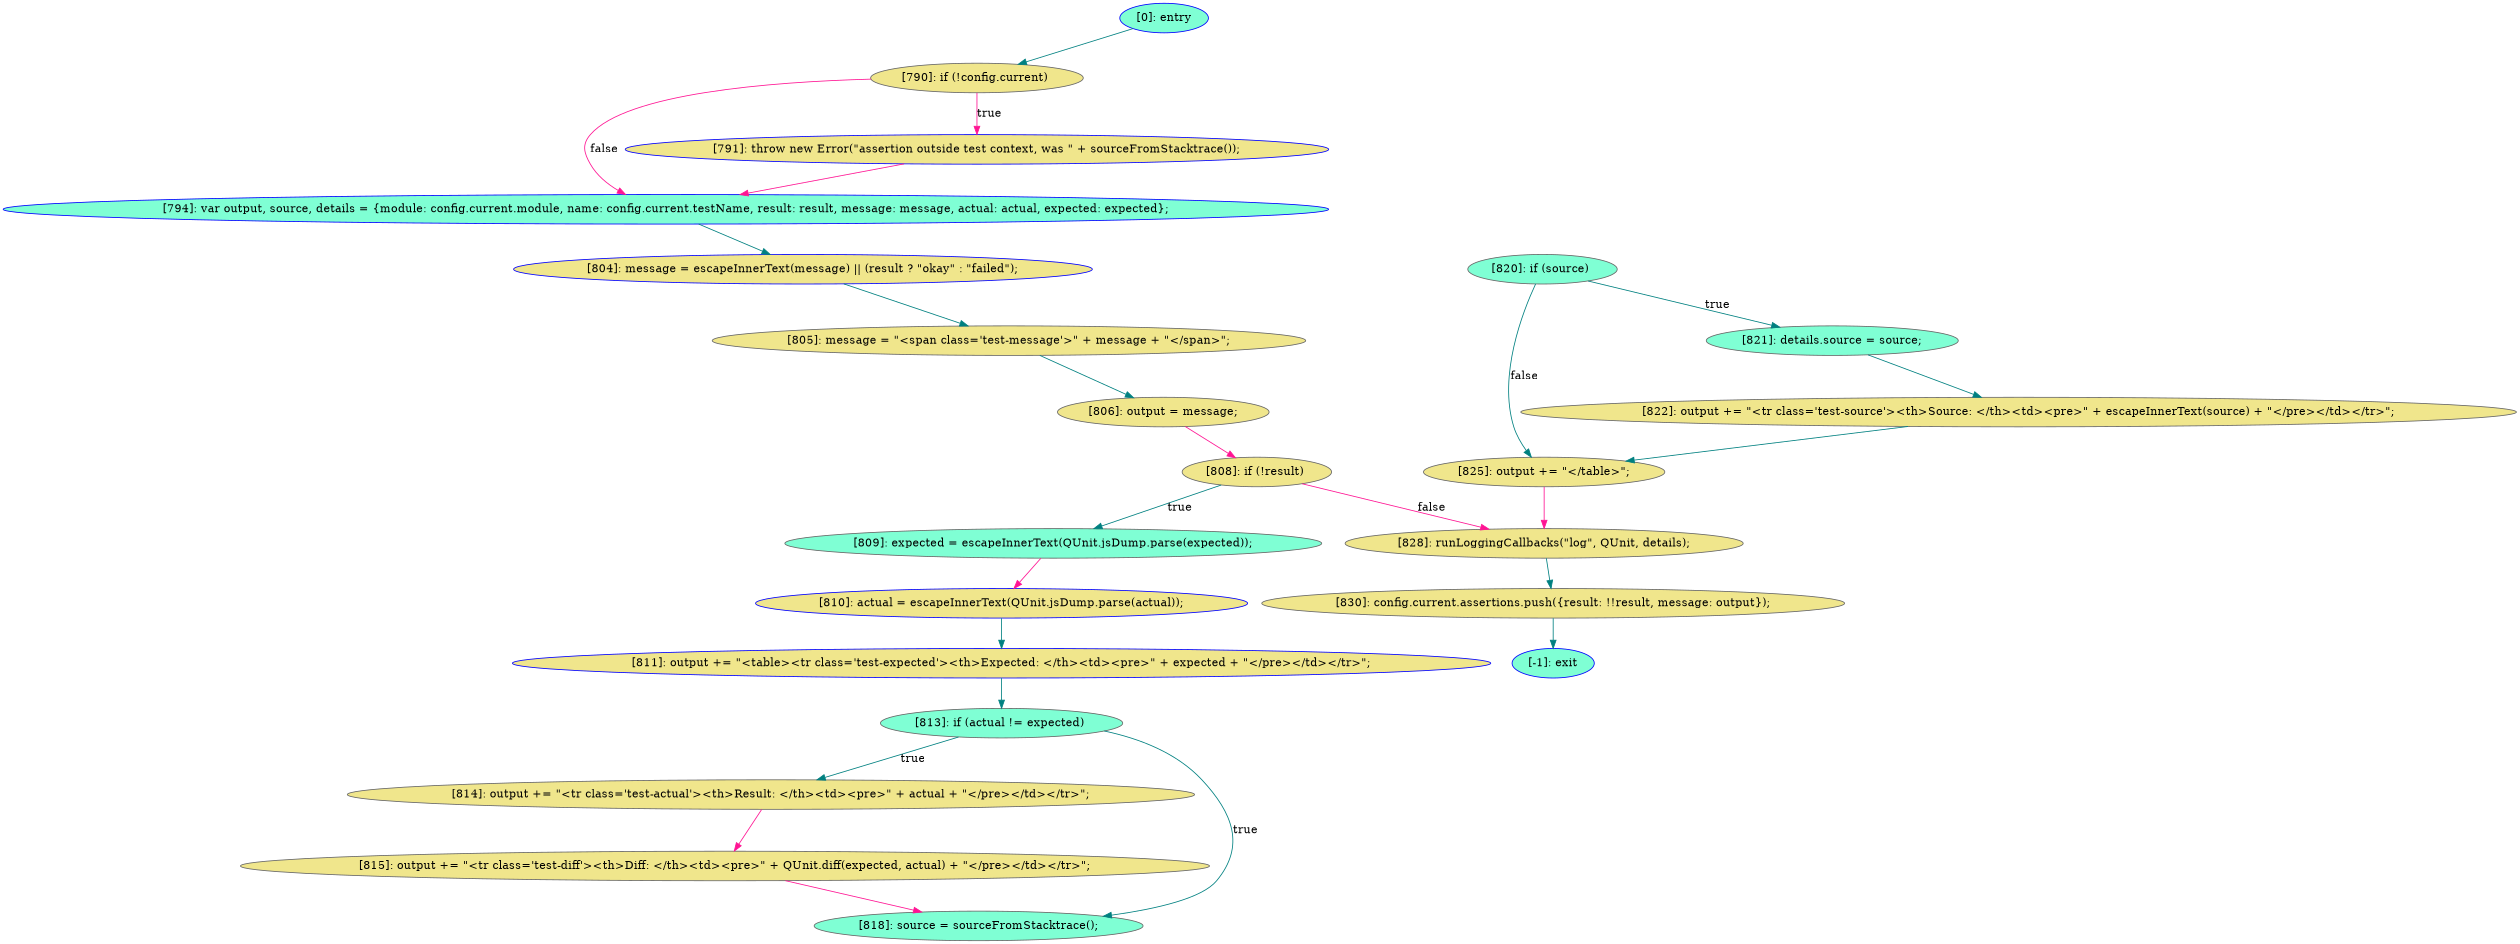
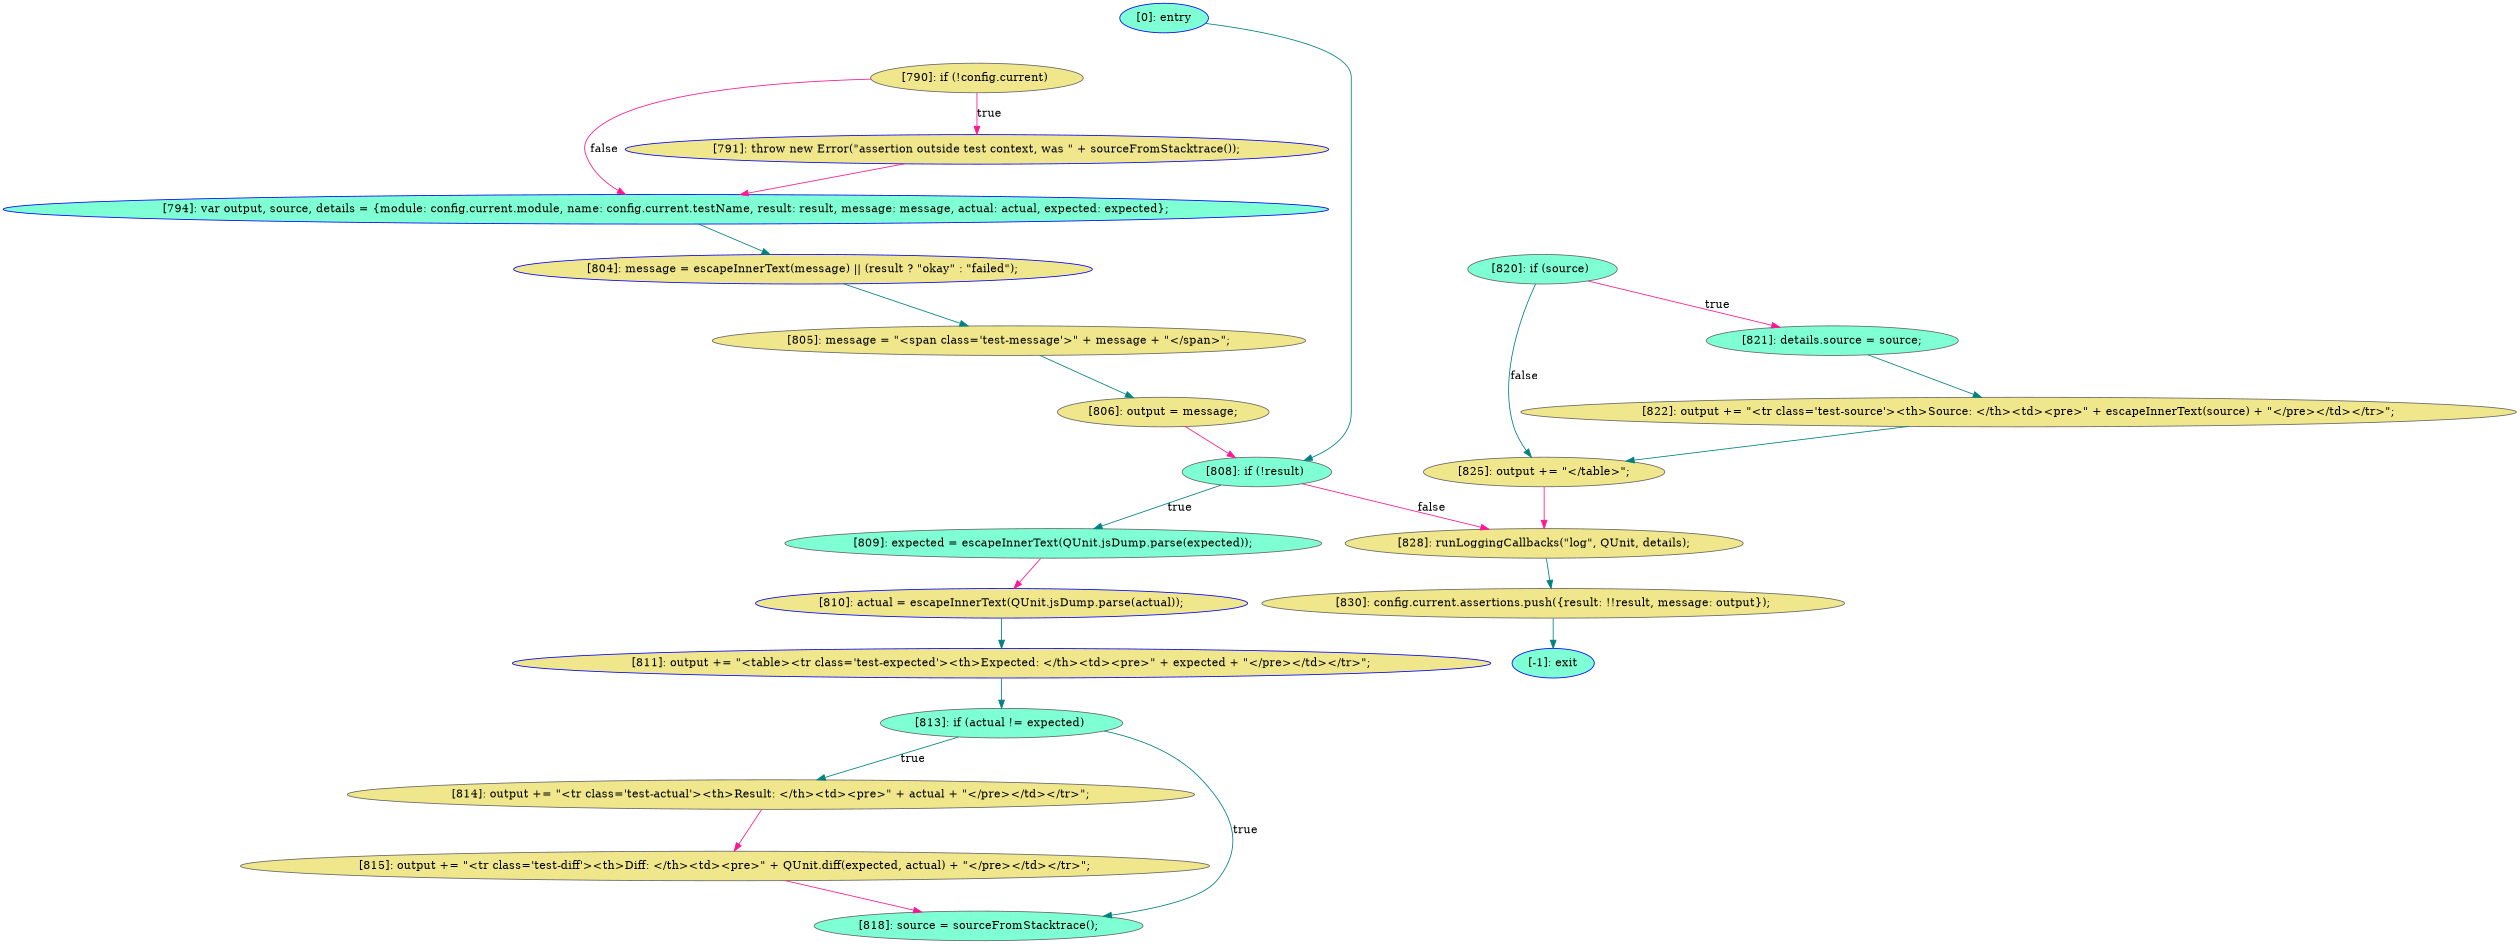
edge "[0]: entry" -> "[790]: if (!config.current)": now "[0]: entry" -> "[808]: if (!result)"
edge "[820]: if (source)" -> "[821]: details.source = source;": color teal -> deeppink
node "[808]: if (!result)": fillcolor khaki -> aquamarine
